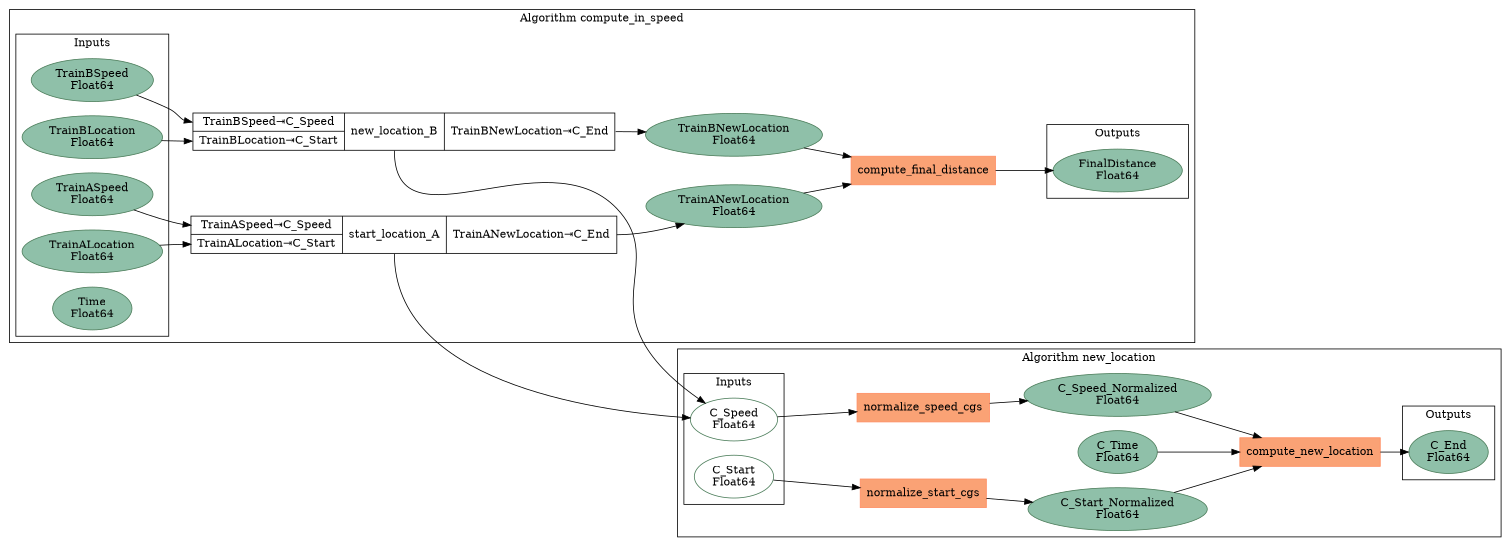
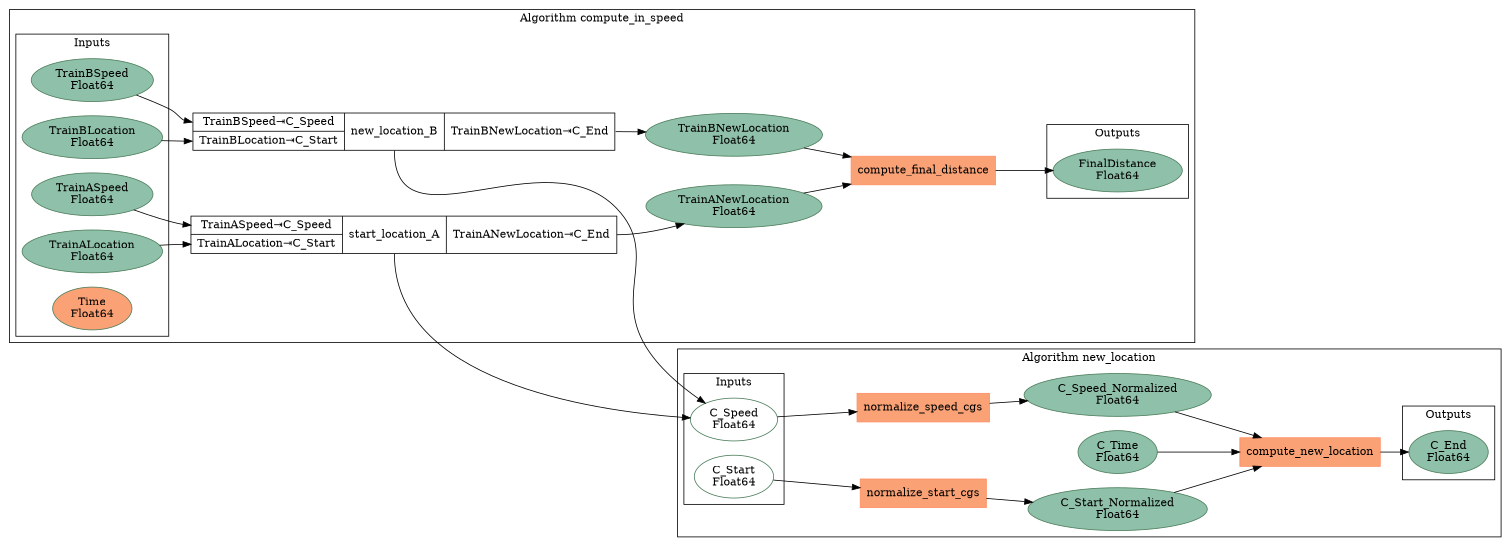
node "Time Float64": fillcolor #8fc0a9 -> #faa275
